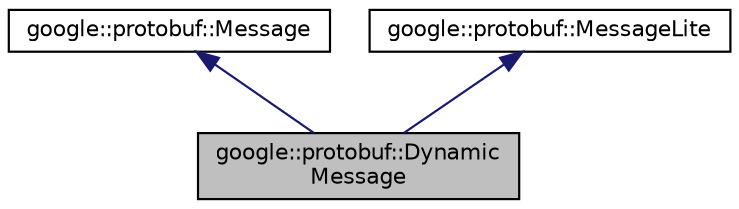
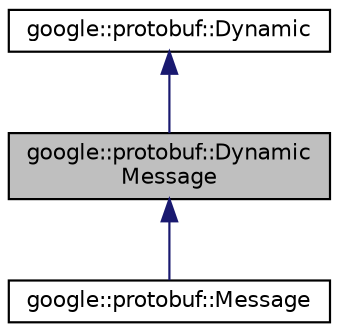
node "google::protobuf::MessageLite": label "google::protobuf::MessageLite" -> "google::protobuf::Dynamic"
edge "google::protobuf::Dynamic Message" -> "google::protobuf::Message": reversed
